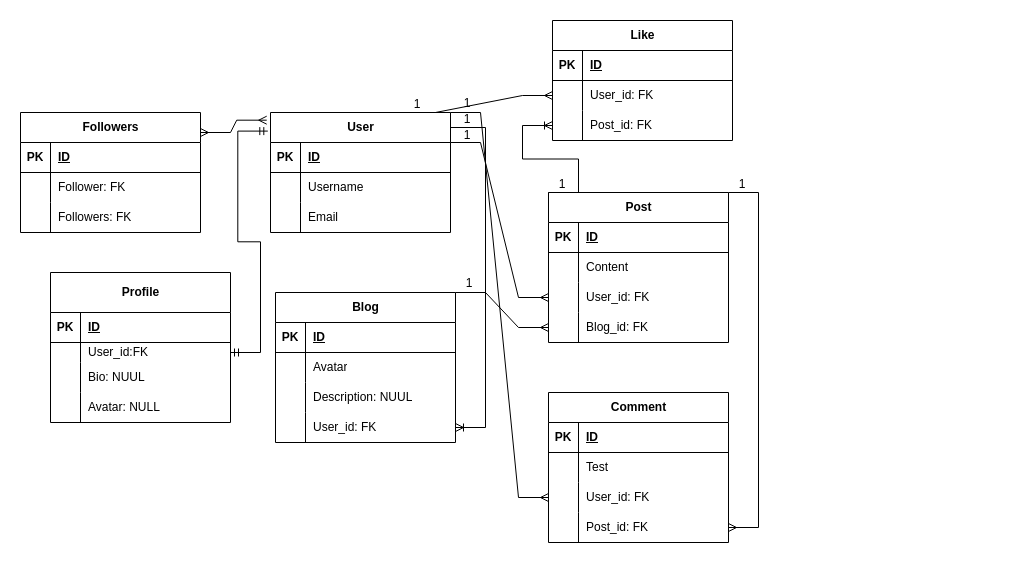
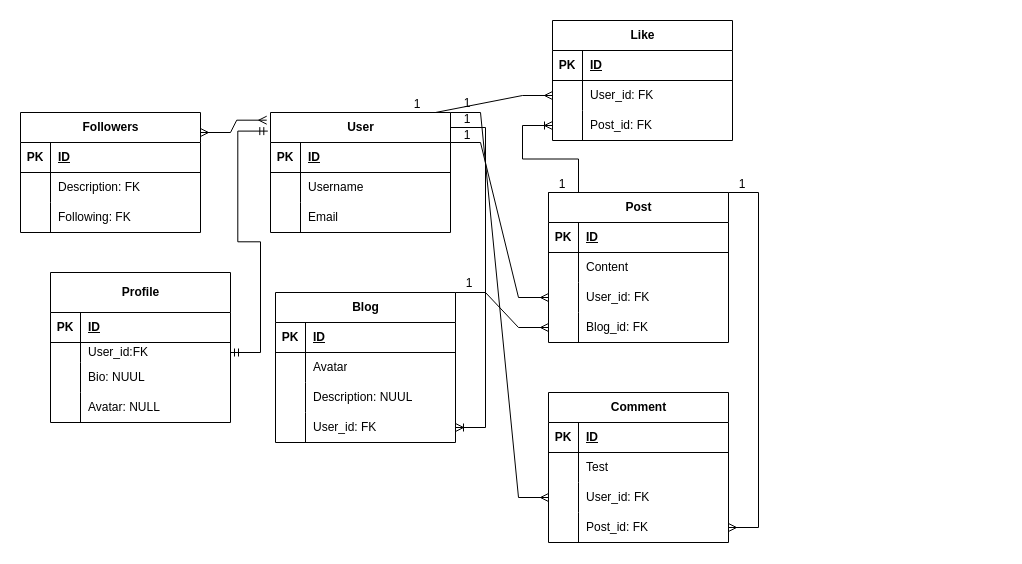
node "Follower: FK": label "Follower: FK" -> "Description: FK"
node "Followers: FK": label "Followers: FK" -> "Following: FK"
